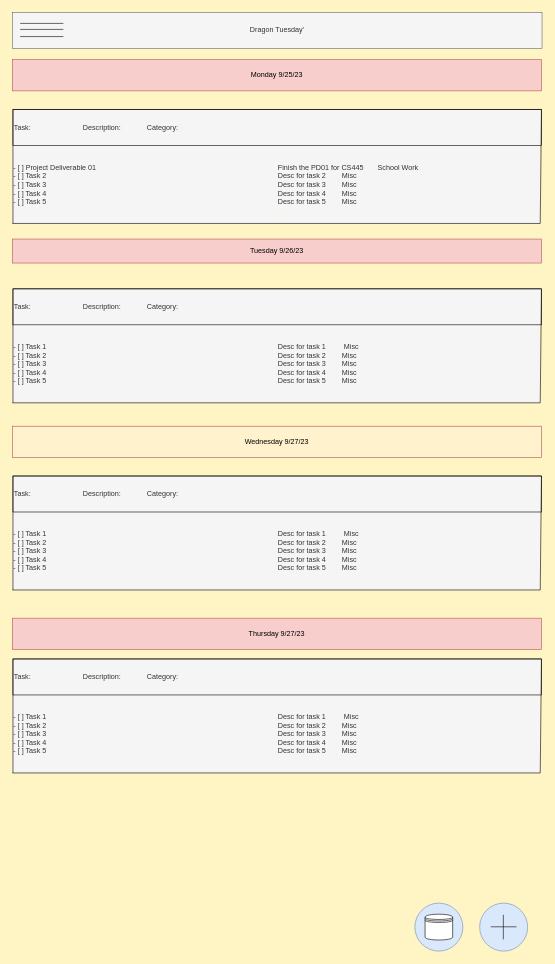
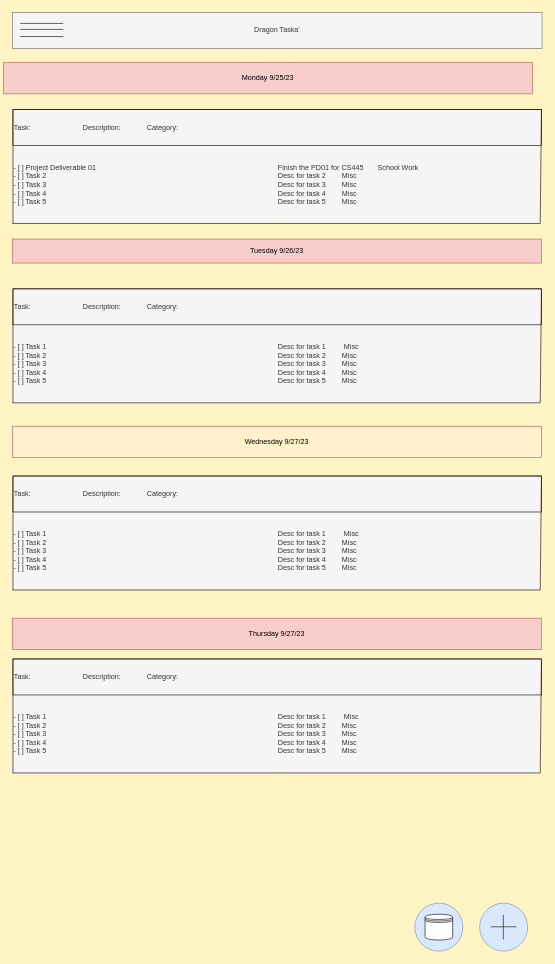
node "Dragon Tuesday'": label "Dragon Tuesday'" -> "Dragon Taska'"
node "Monday 9/25/23": moved (277, 75) -> (268, 78)
